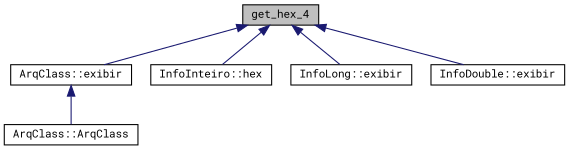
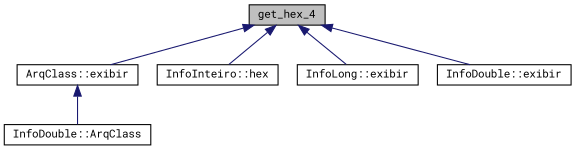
node "ArqClass::ArqClass": label "ArqClass::ArqClass" -> "InfoDouble::ArqClass"
